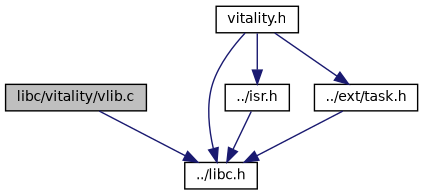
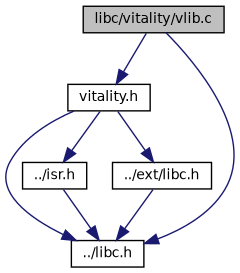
edge "libc/vitality/vlib.c" -> "vitality.h": added
node "../ext/task.h": label "../ext/task.h" -> "../ext/libc.h"
